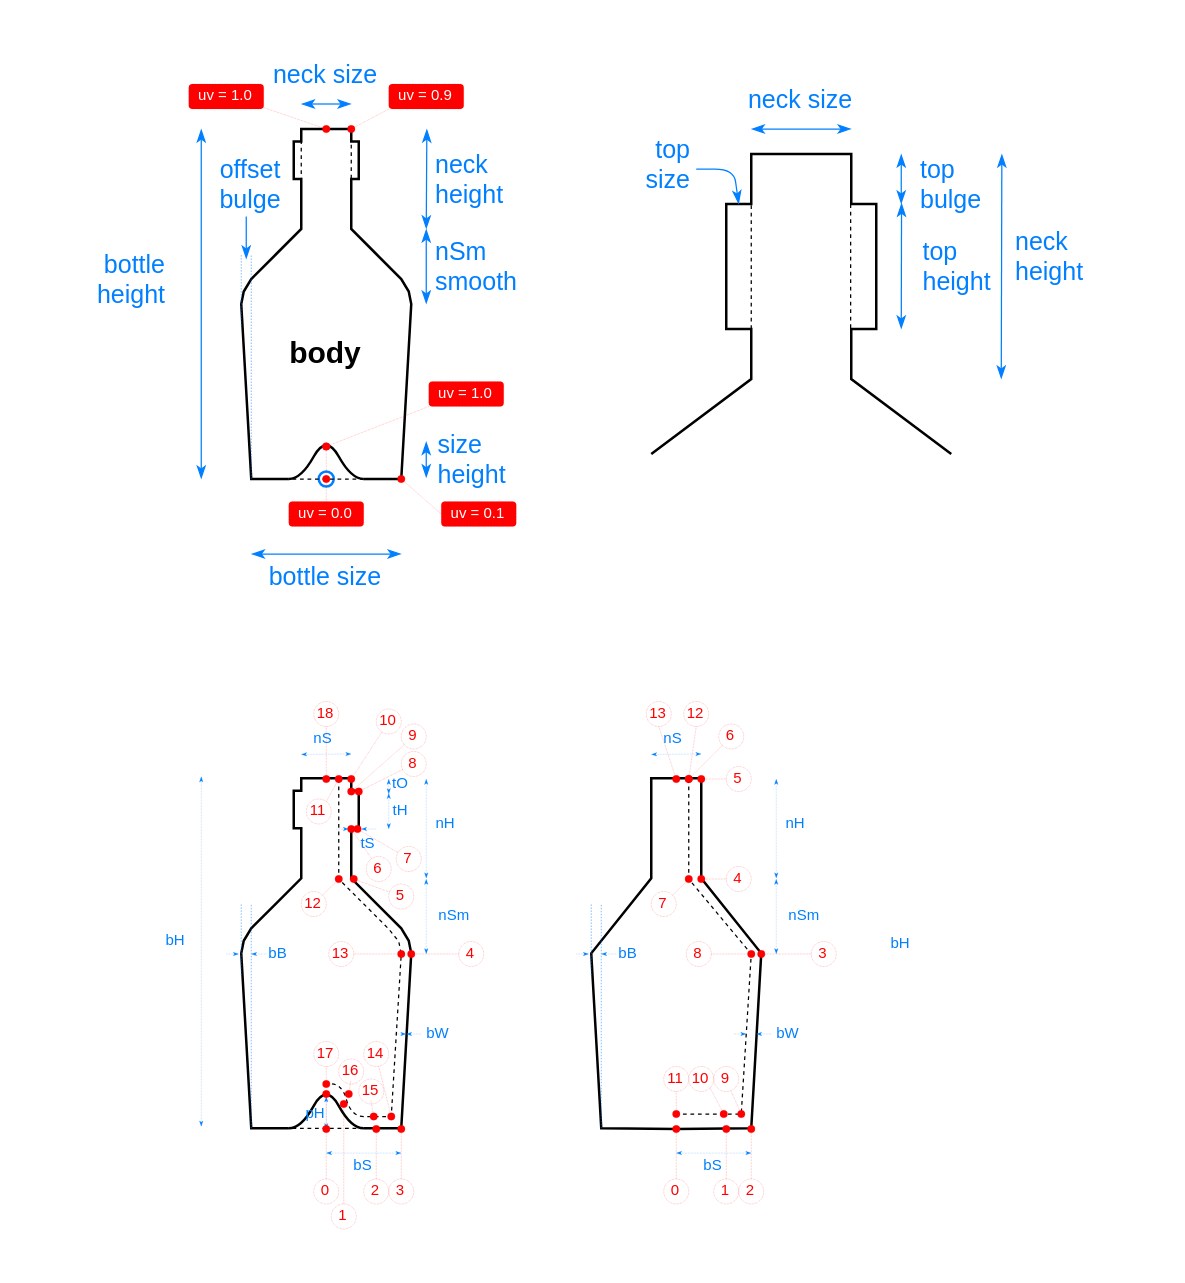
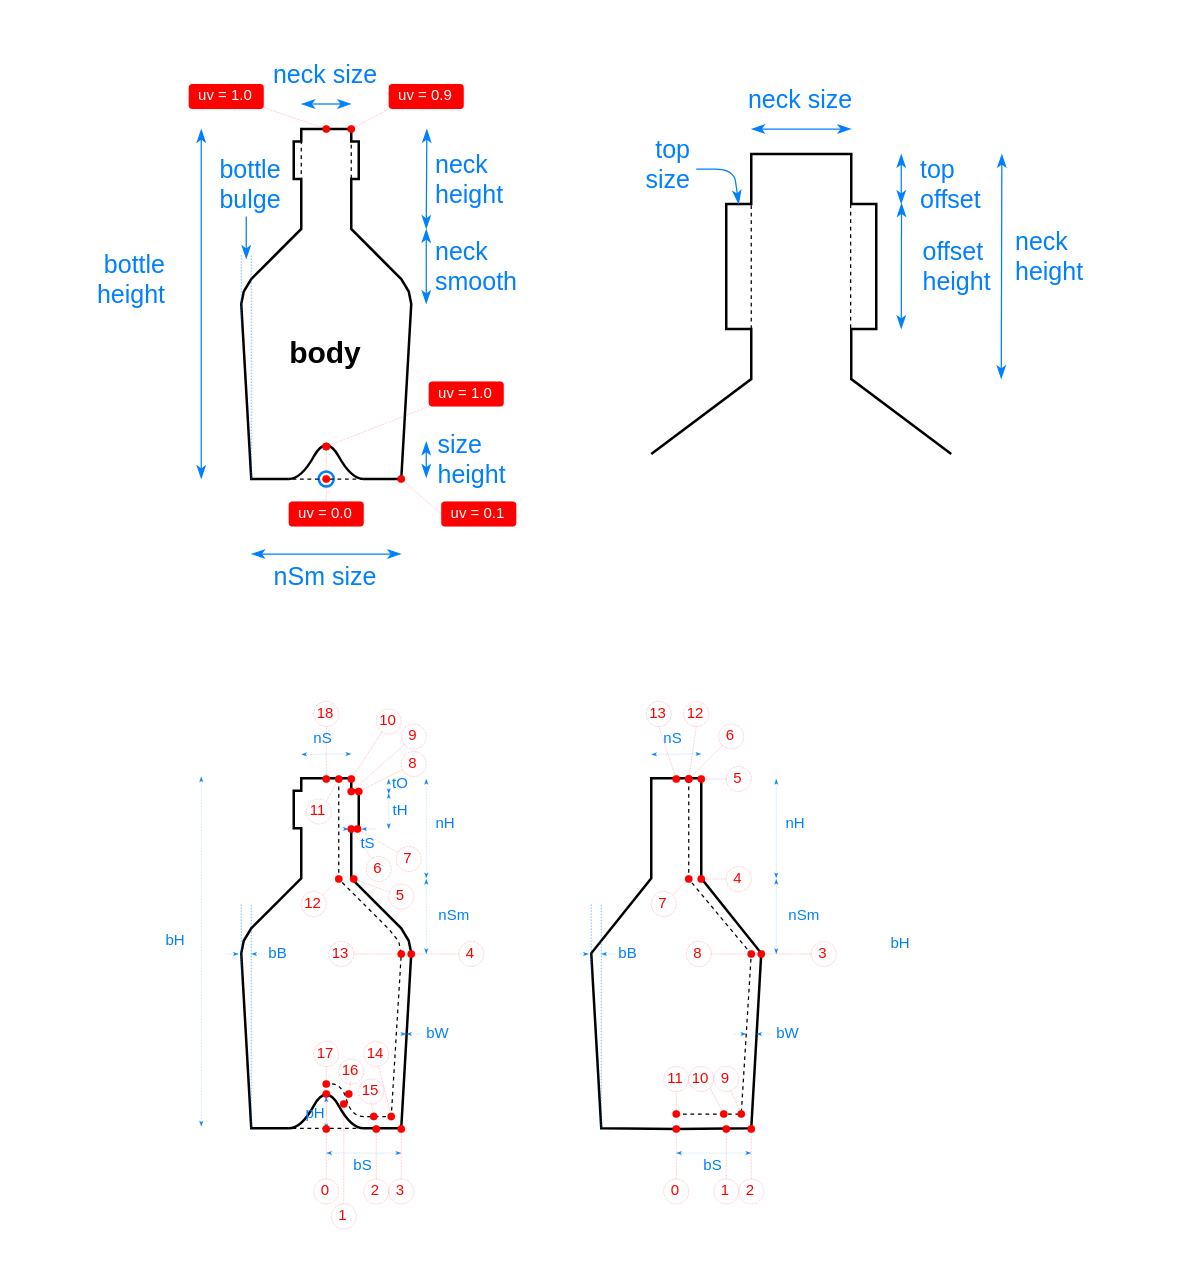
node "offset bulge": label "offset bulge" -> "bottle bulge"
node "top bulge": label "top bulge" -> "top offset"
node "nSm smooth": label "nSm smooth" -> "neck smooth"
node "top height": label "top height" -> "offset height"
node "bottle size": label "bottle size" -> "nSm size"
